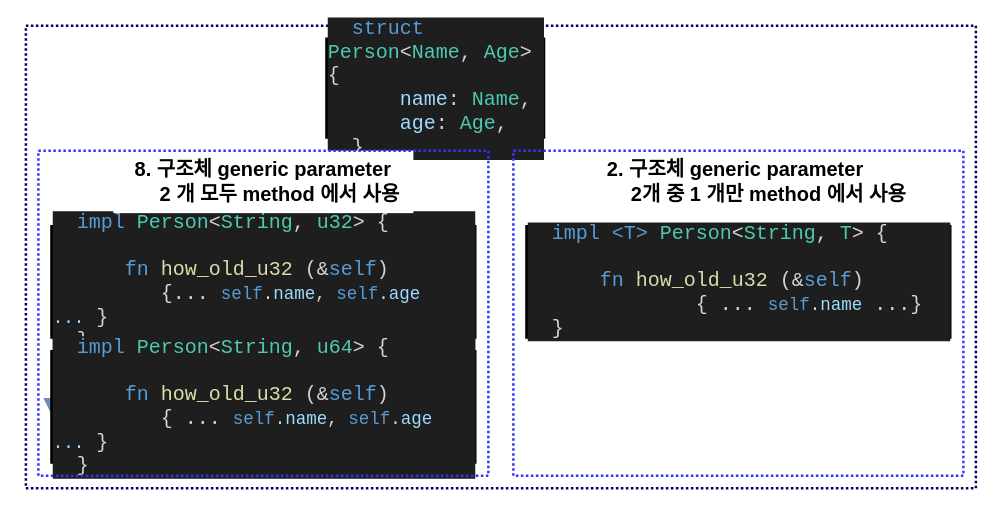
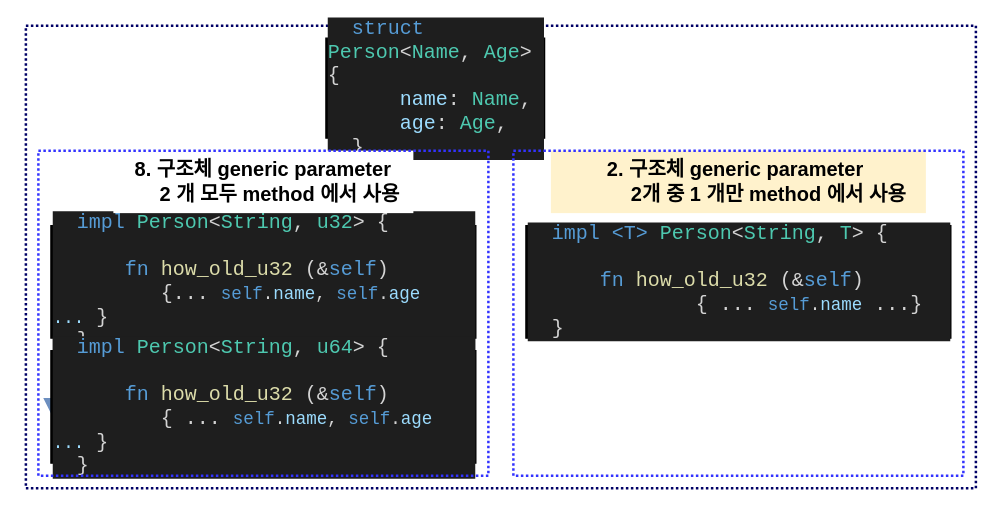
node "2. 구조체 generic parameter 2개 중 1 개만 method 에서 사용": fillcolor #ffffff -> #fff2cc
